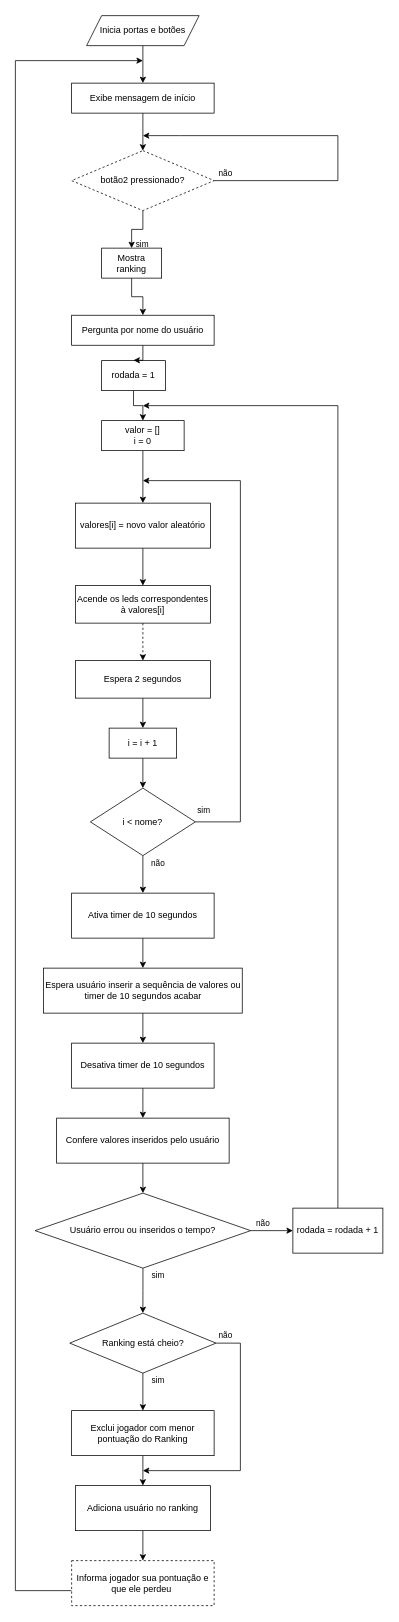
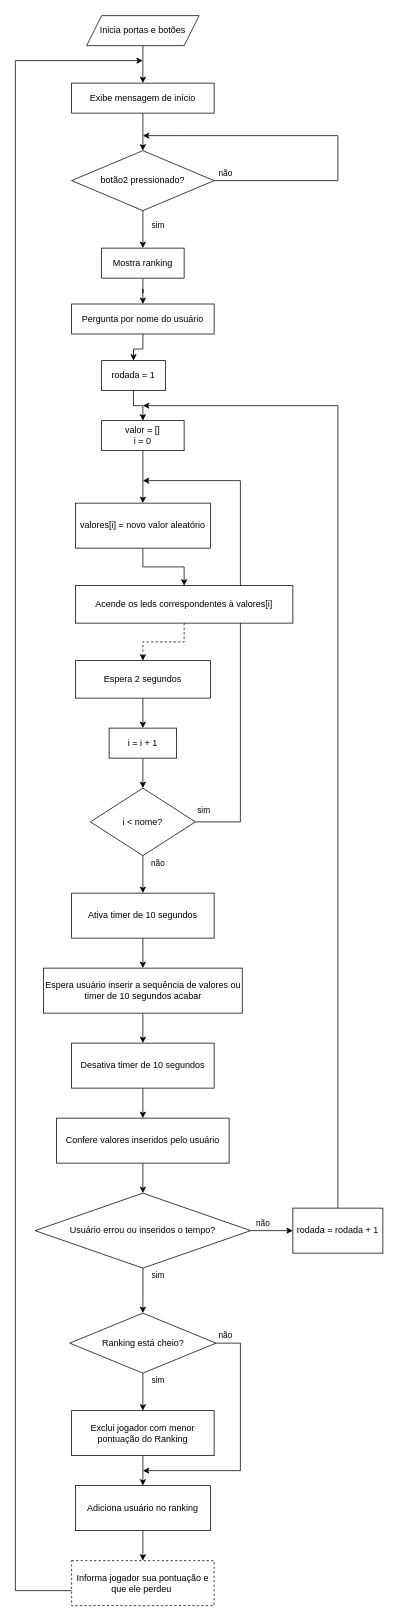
node "botão2 pressionado?": style dashed -> solid
node "Mostra ranking": size 60x30 -> 83x30
node "Pergunta por nome do usuário": moved (143, 330) -> (143, 319)
node "Acende os leds correspondentes à valores[i]": size 135x38 -> 218x38
